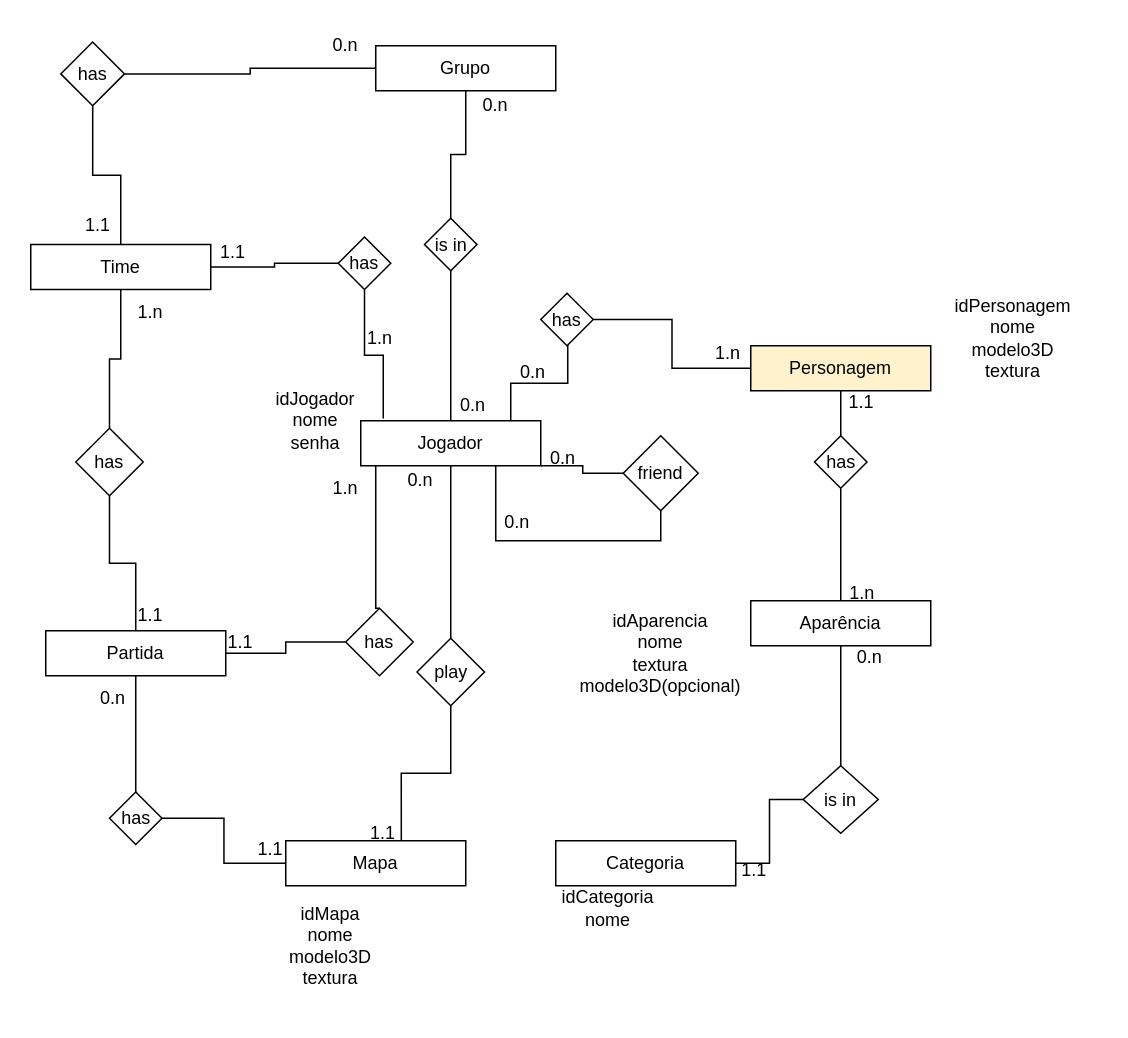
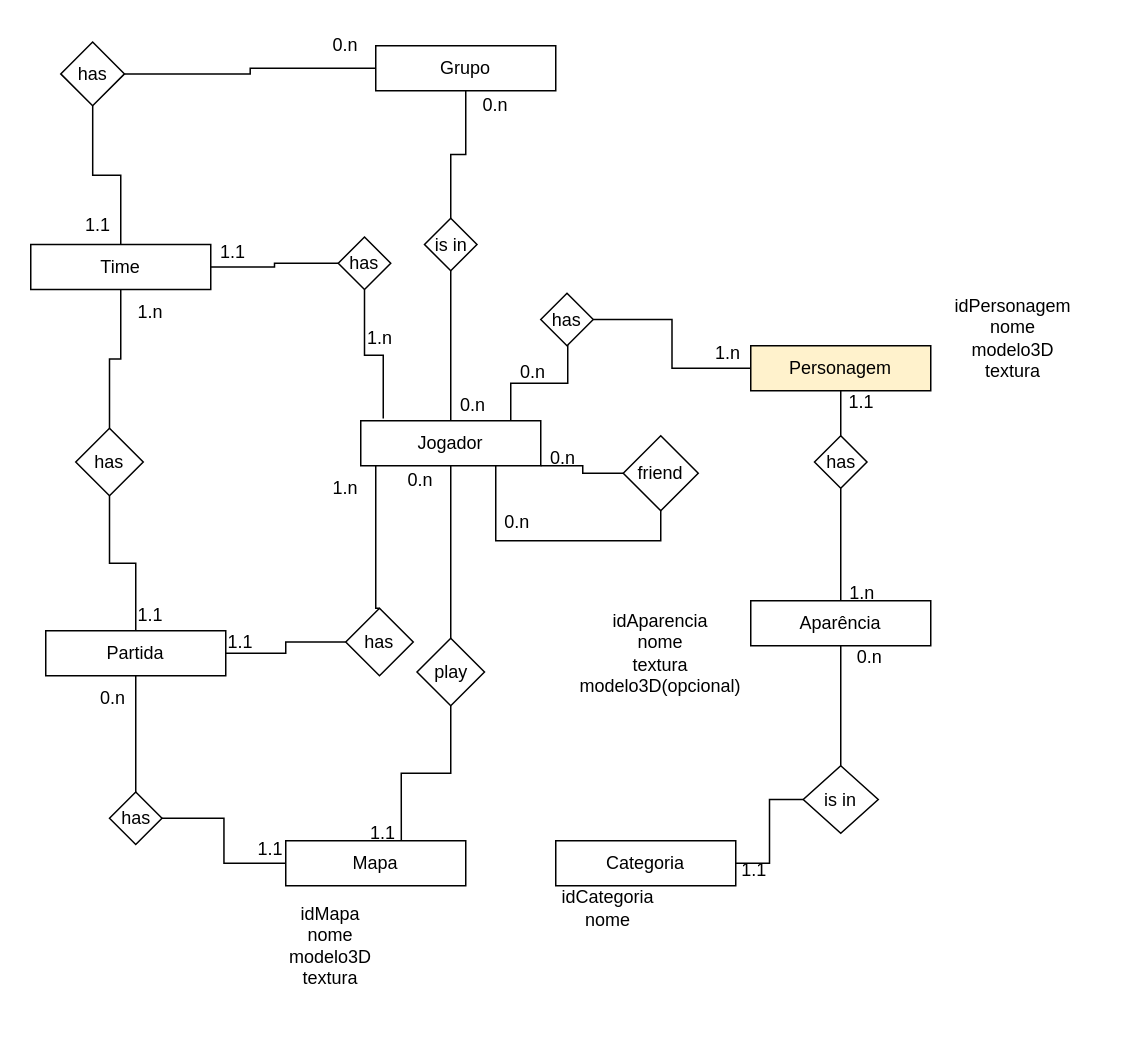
node "idJogador nome senha": removed
